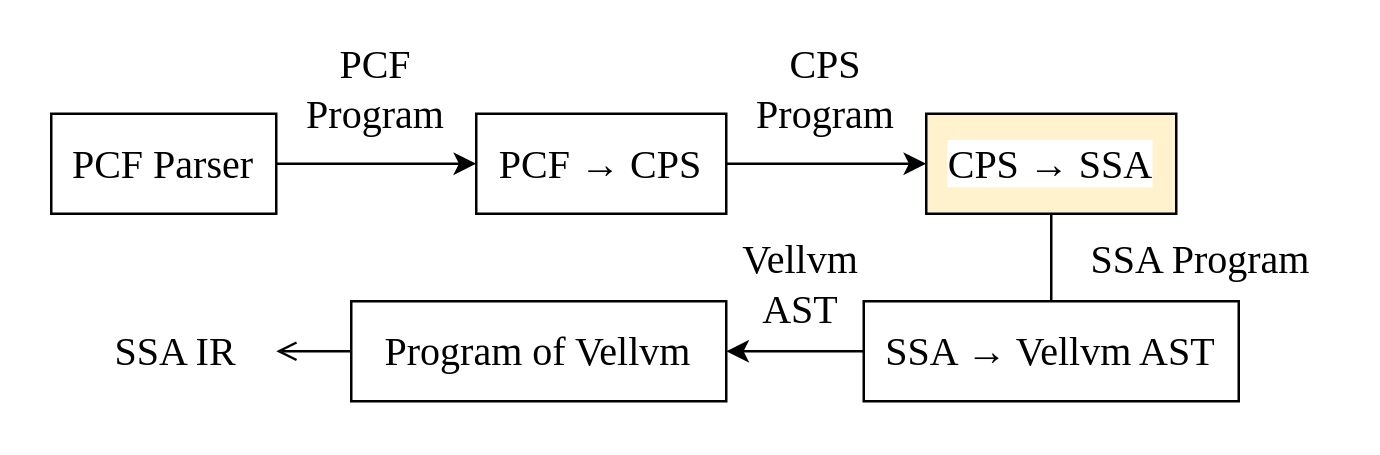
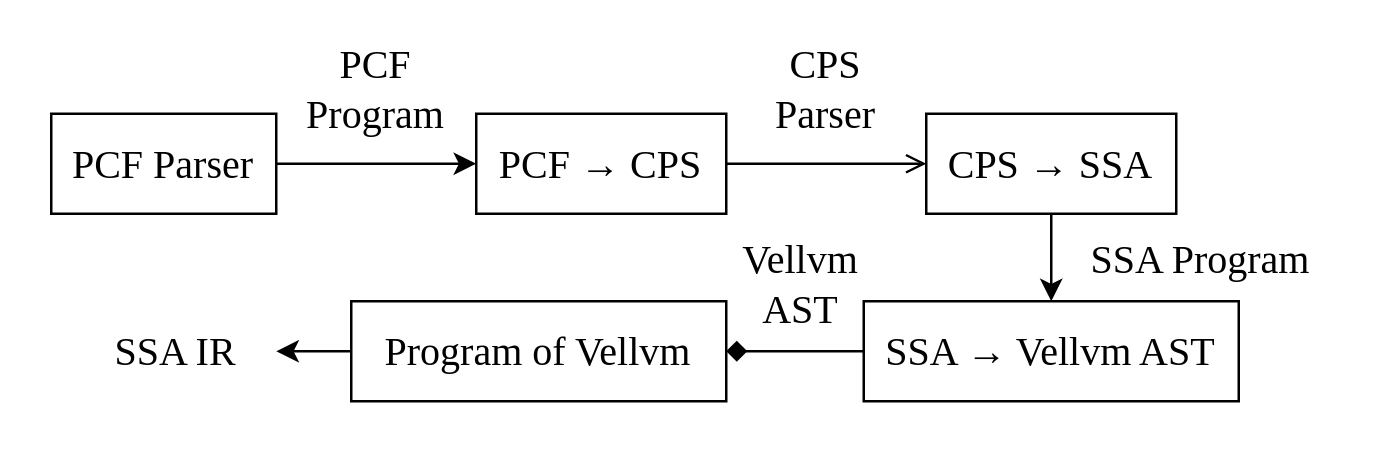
node "CPS Program": label "CPS Program" -> "CPS Parser"
edge "PCF → CPS" -> "CPS → SSA": arrowhead classic -> open
node "CPS → SSA": fillcolor #fff2cc -> #ffffff
edge "CPS → SSA" -- "SSA → Vellvm AST": arrowhead none -> classic
edge "Program of Vellvm" -> "SSA IR": arrowhead open -> classic
edge "SSA → Vellvm AST" -> "Program of Vellvm": arrowhead classic -> diamond
